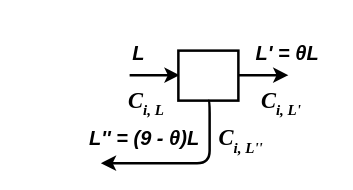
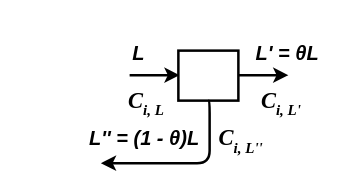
node "L'' = (9 - θ)L Ci, L''": label "L'' = (9 - θ)L Ci, L''" -> "L'' = (1 - θ)L Ci, L''"
